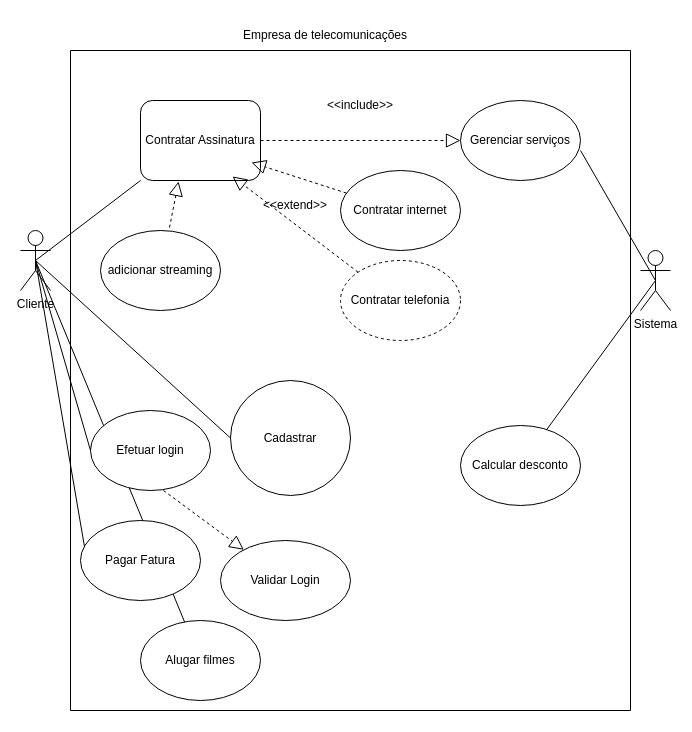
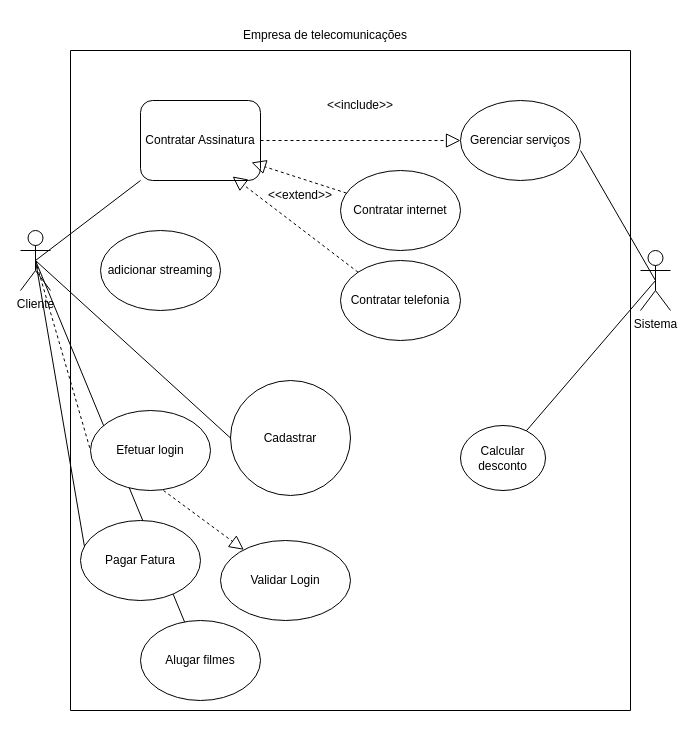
node "<<extend>>": moved (296, 206) -> (301, 196)
edge "adicionar streaming" -> "Contratar Assinatura": removed
node "Contratar telefonia": style dashed -> solid
edge "Cliente" -- "Efetuar login": style solid -> dashed
node "Calcular desconto": size 120x80 -> 85x65
